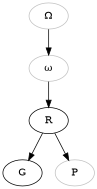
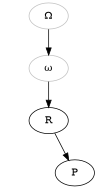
node "G": removed
node "P": color grey -> black
